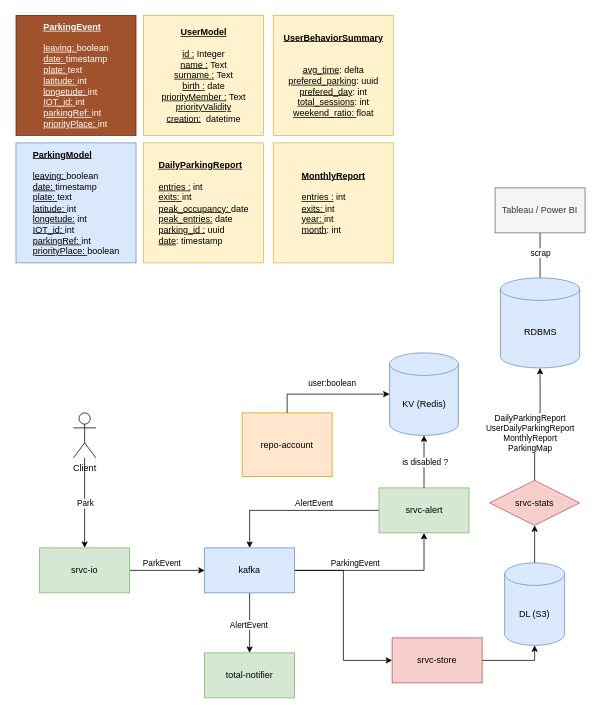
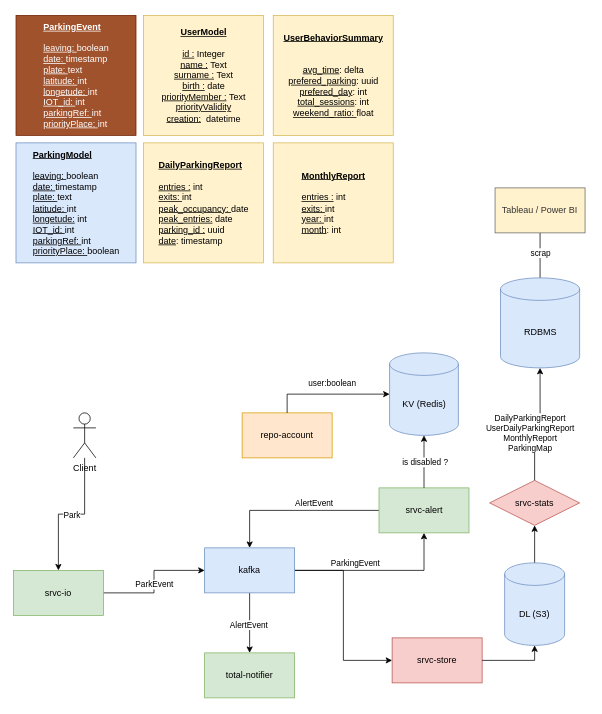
node "Tableau / Power BI": fillcolor #f5f5f5 -> #fff2cc
node "repo-account": size 90x64 -> 90x45
node "srvc-io": moved (84, 570) -> (58, 593)
